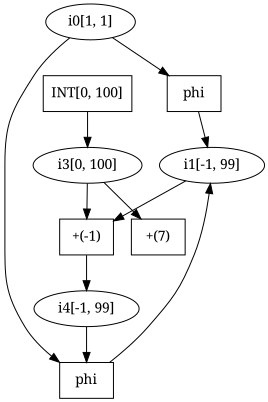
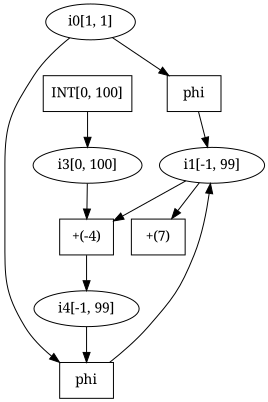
edge "i3[0, 100]" -> "+(7)": now "i1[-1, 99]" -> "+(7)"
node "+(-1)": label "+(-1)" -> "+(-4)"
